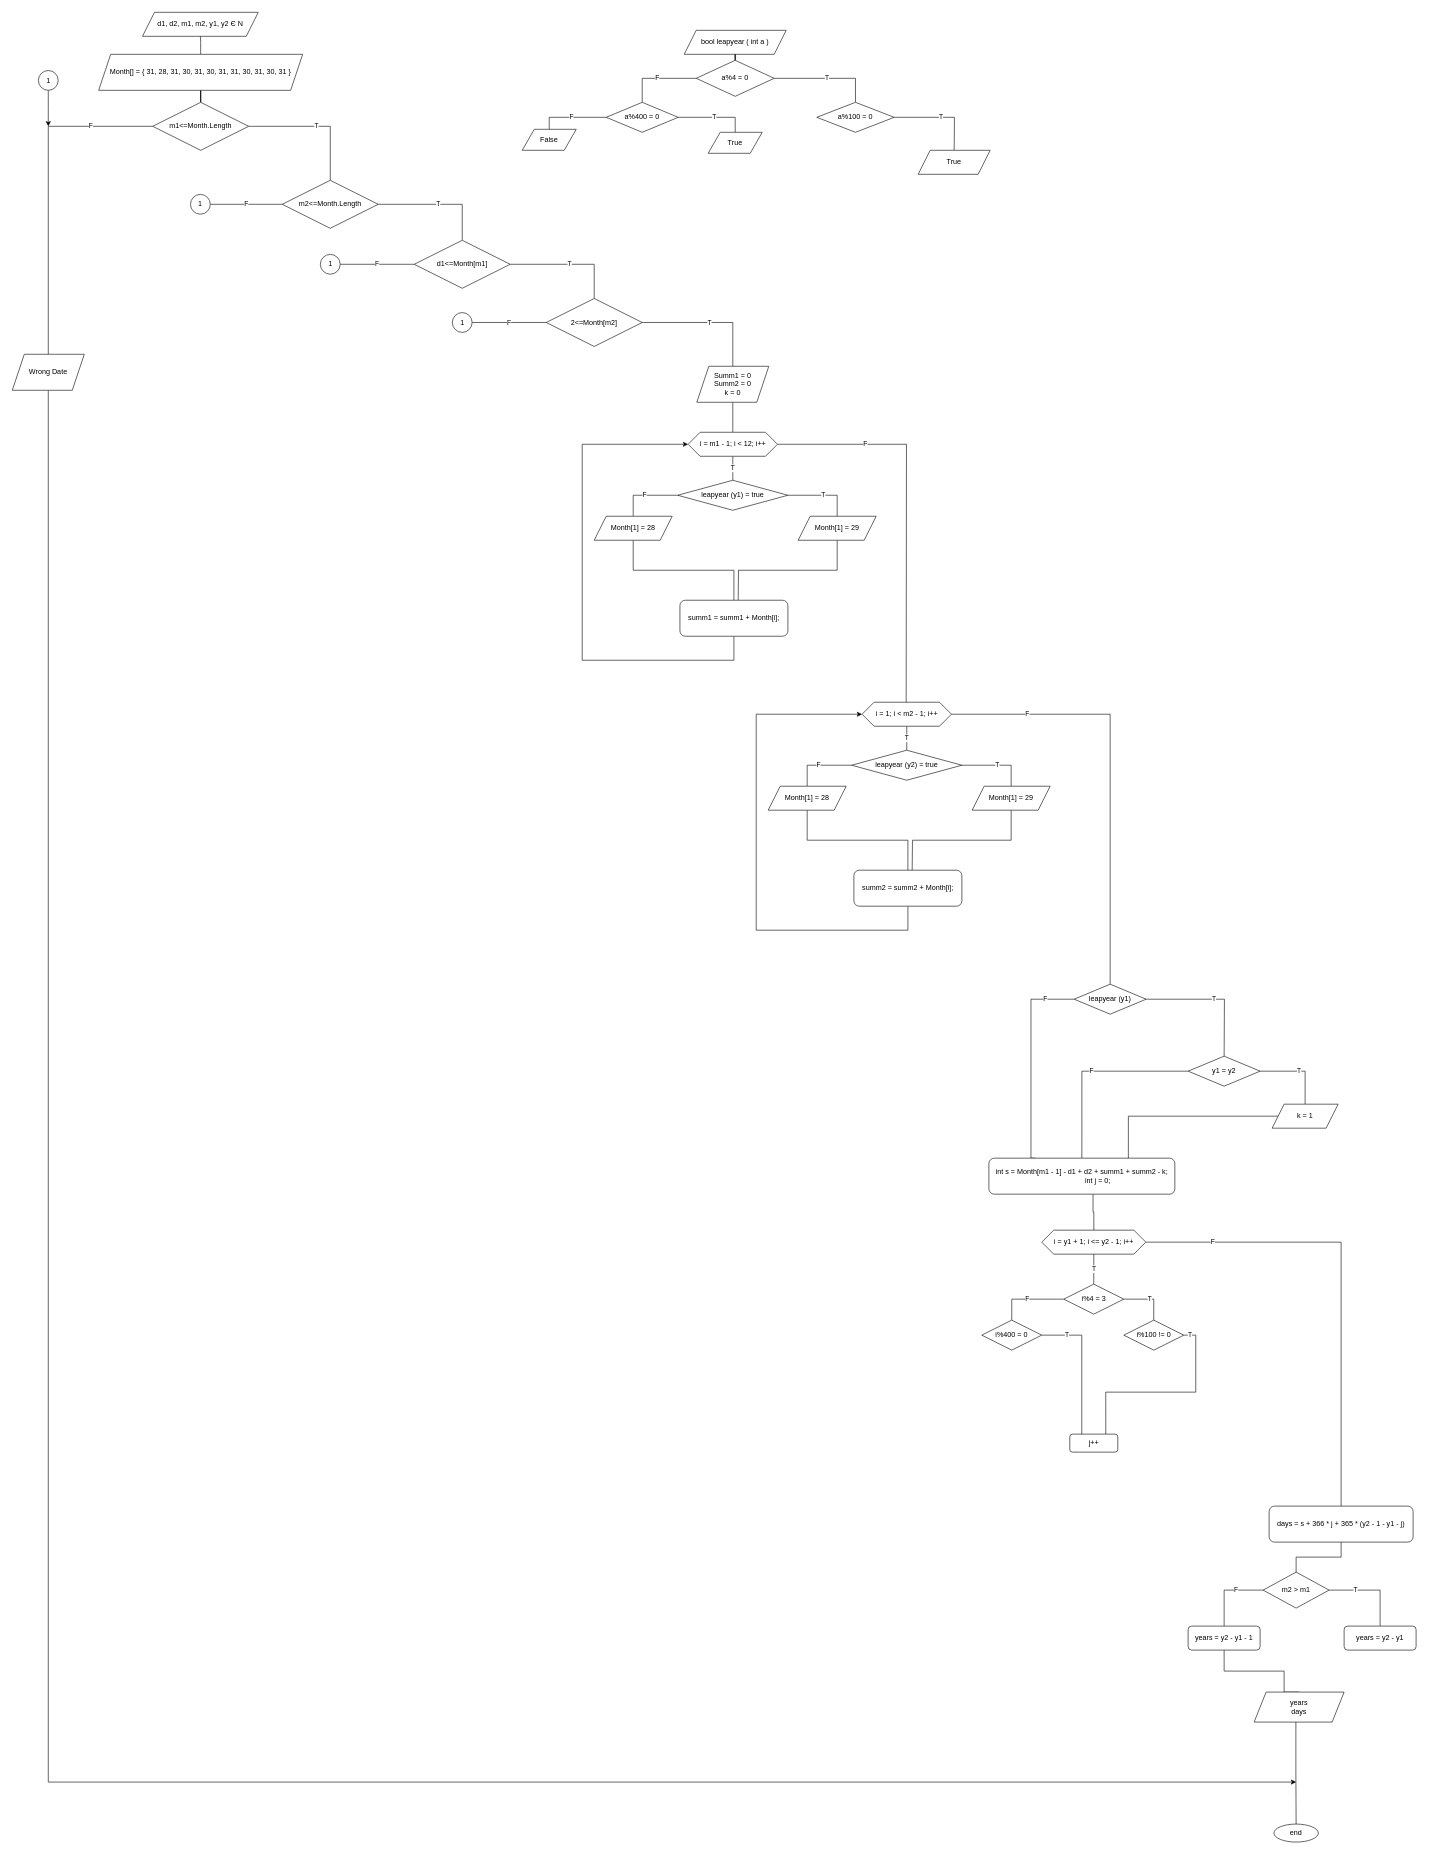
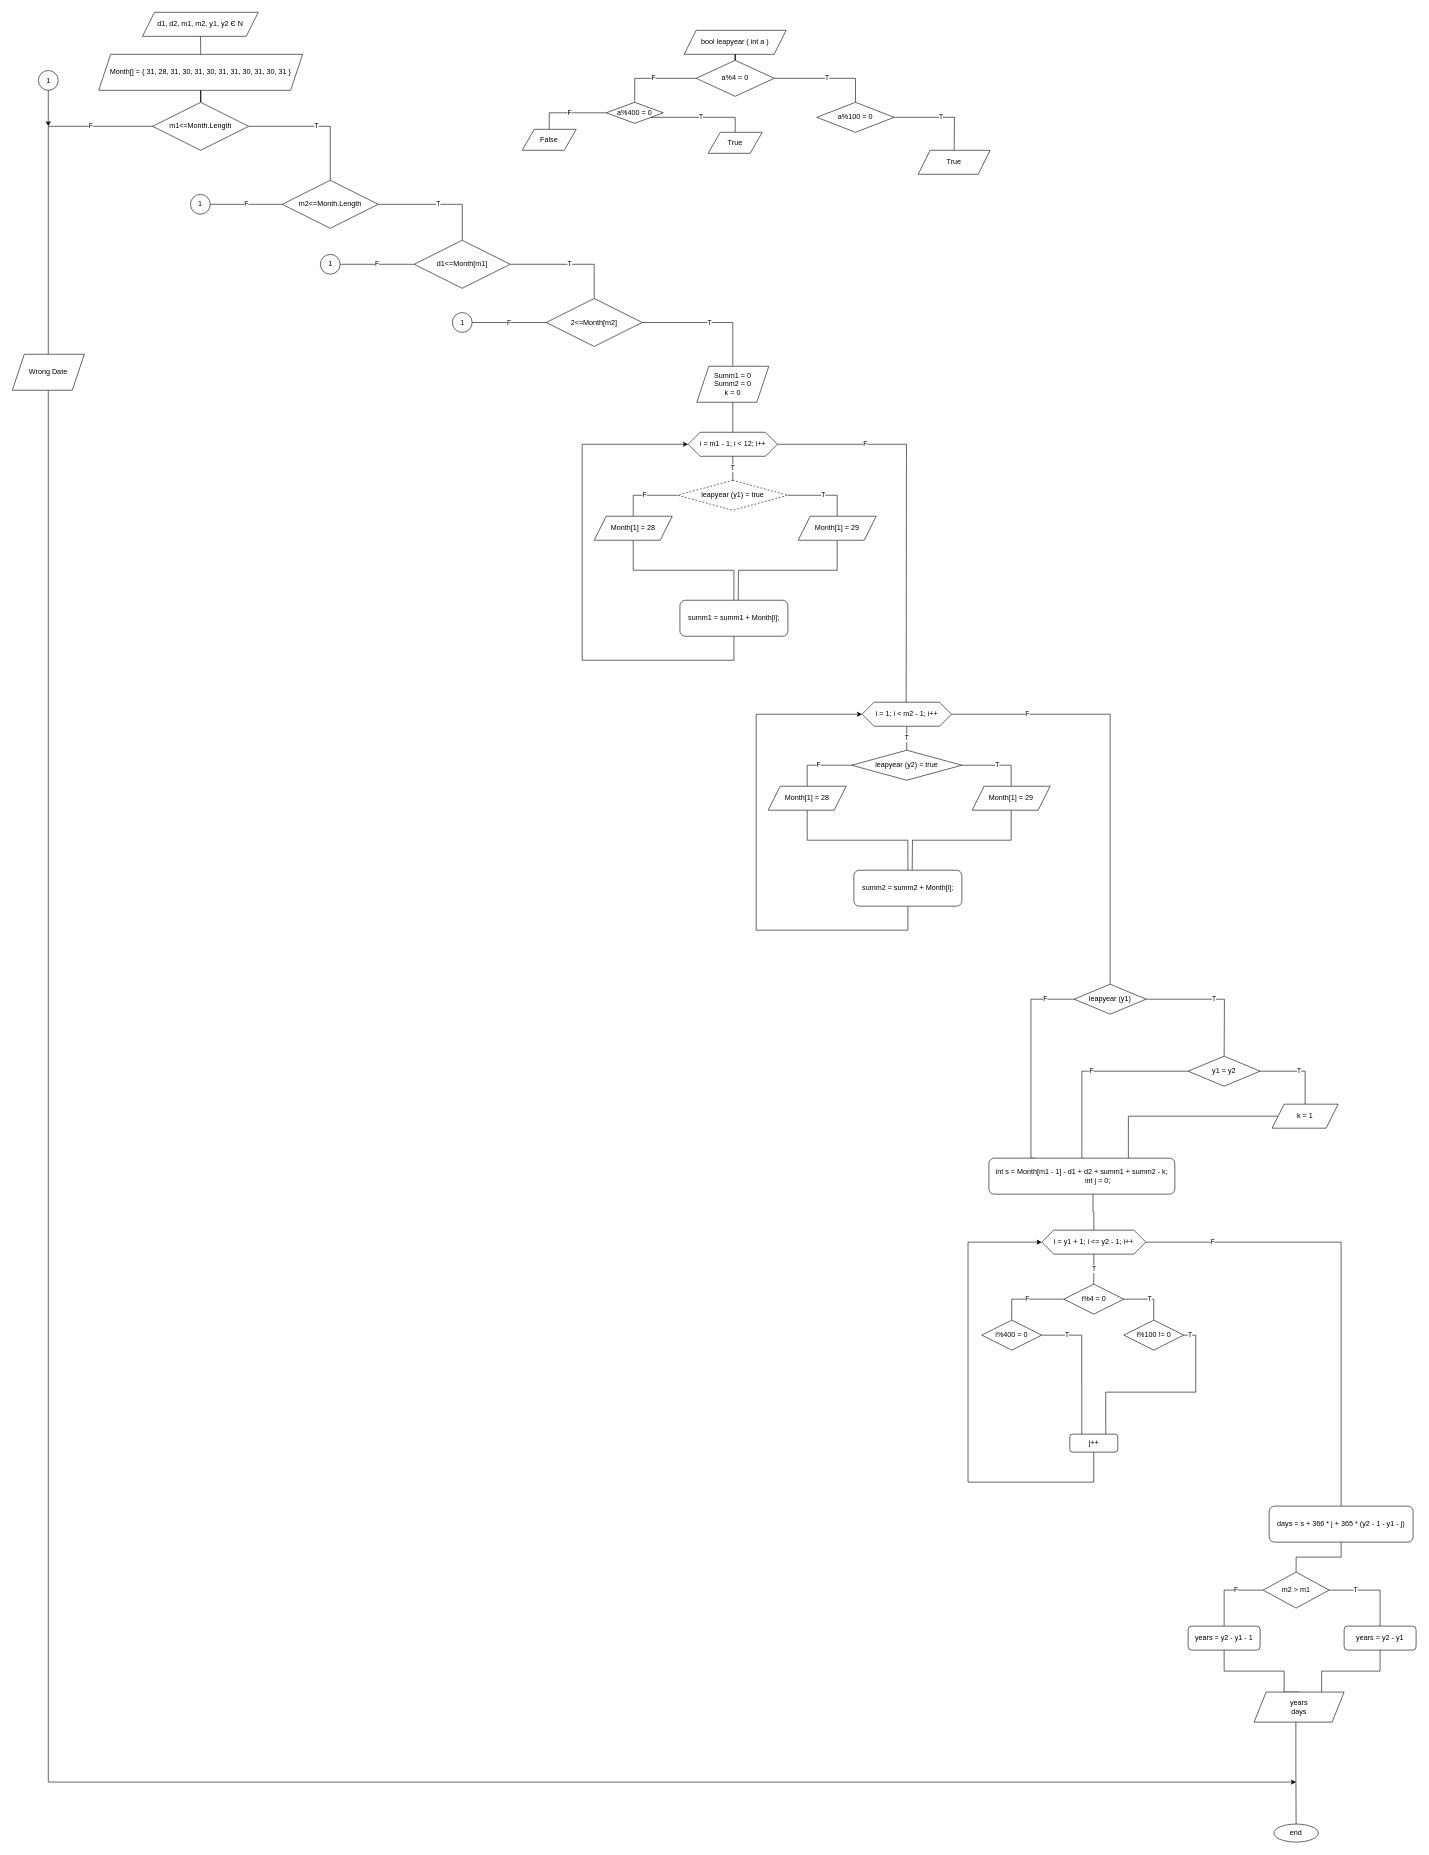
node "a%400 = 0": size 72x30 -> 57x21
node "leapyear (y1) = true": style solid -> dashed
node "i%4 = 3": label "i%4 = 3" -> "i%4 = 0"
edge "j++" -> "i = y1 + 1; i <= y2 - 1; i++": added
edge "years = y2 - y1" -- "years days": added
